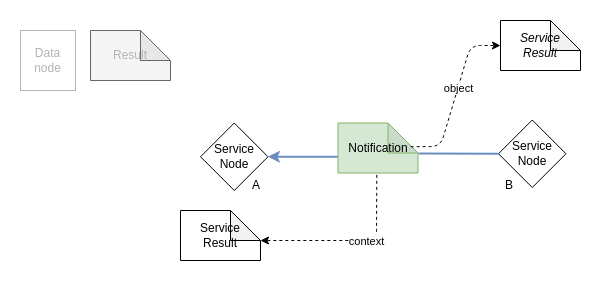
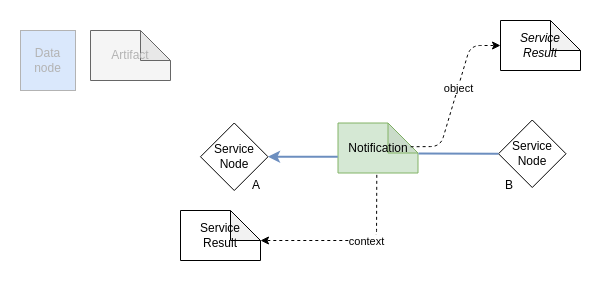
node "Result": label "Result" -> "Artifact"
node "Data node": fillcolor #ffffff -> #dae8fc
